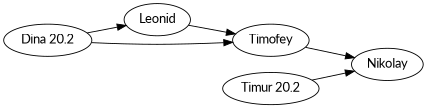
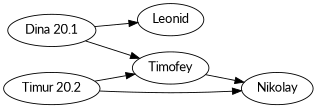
edge "Leonid" -> "Timofey": now "Timur 20.2" -> "Timofey"
node "Dina 20.2": label "Dina 20.2" -> "Dina 20.1"
